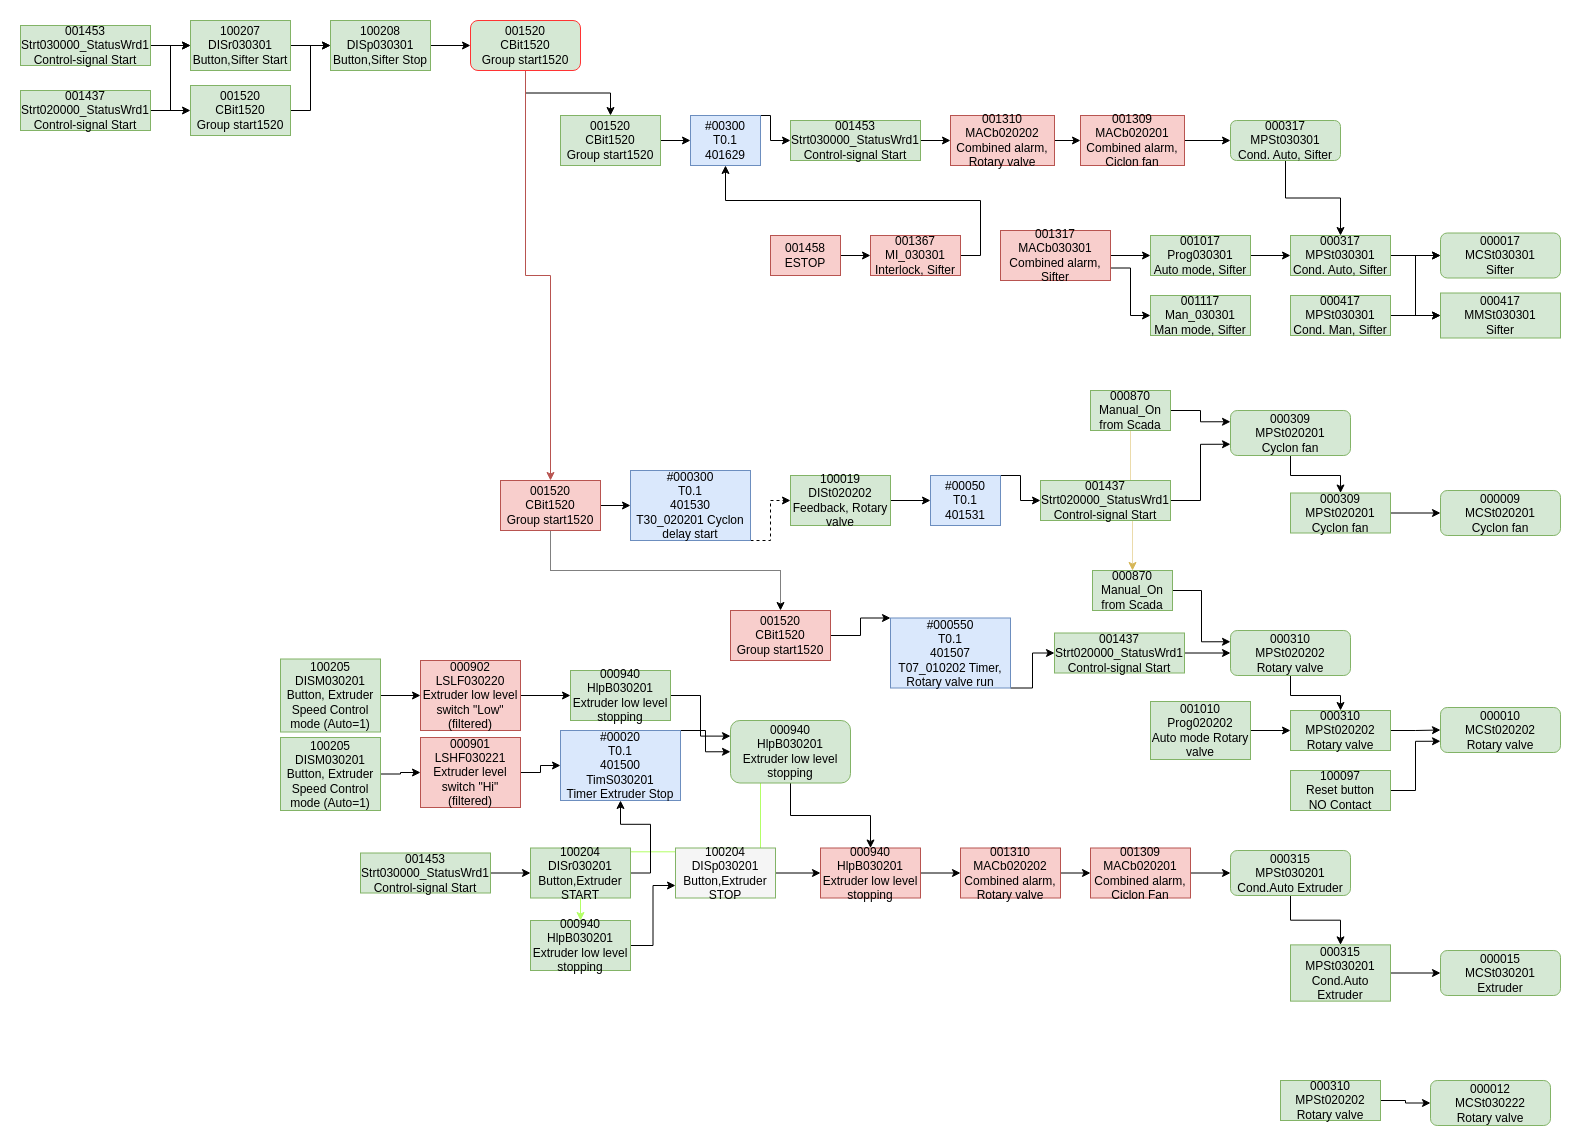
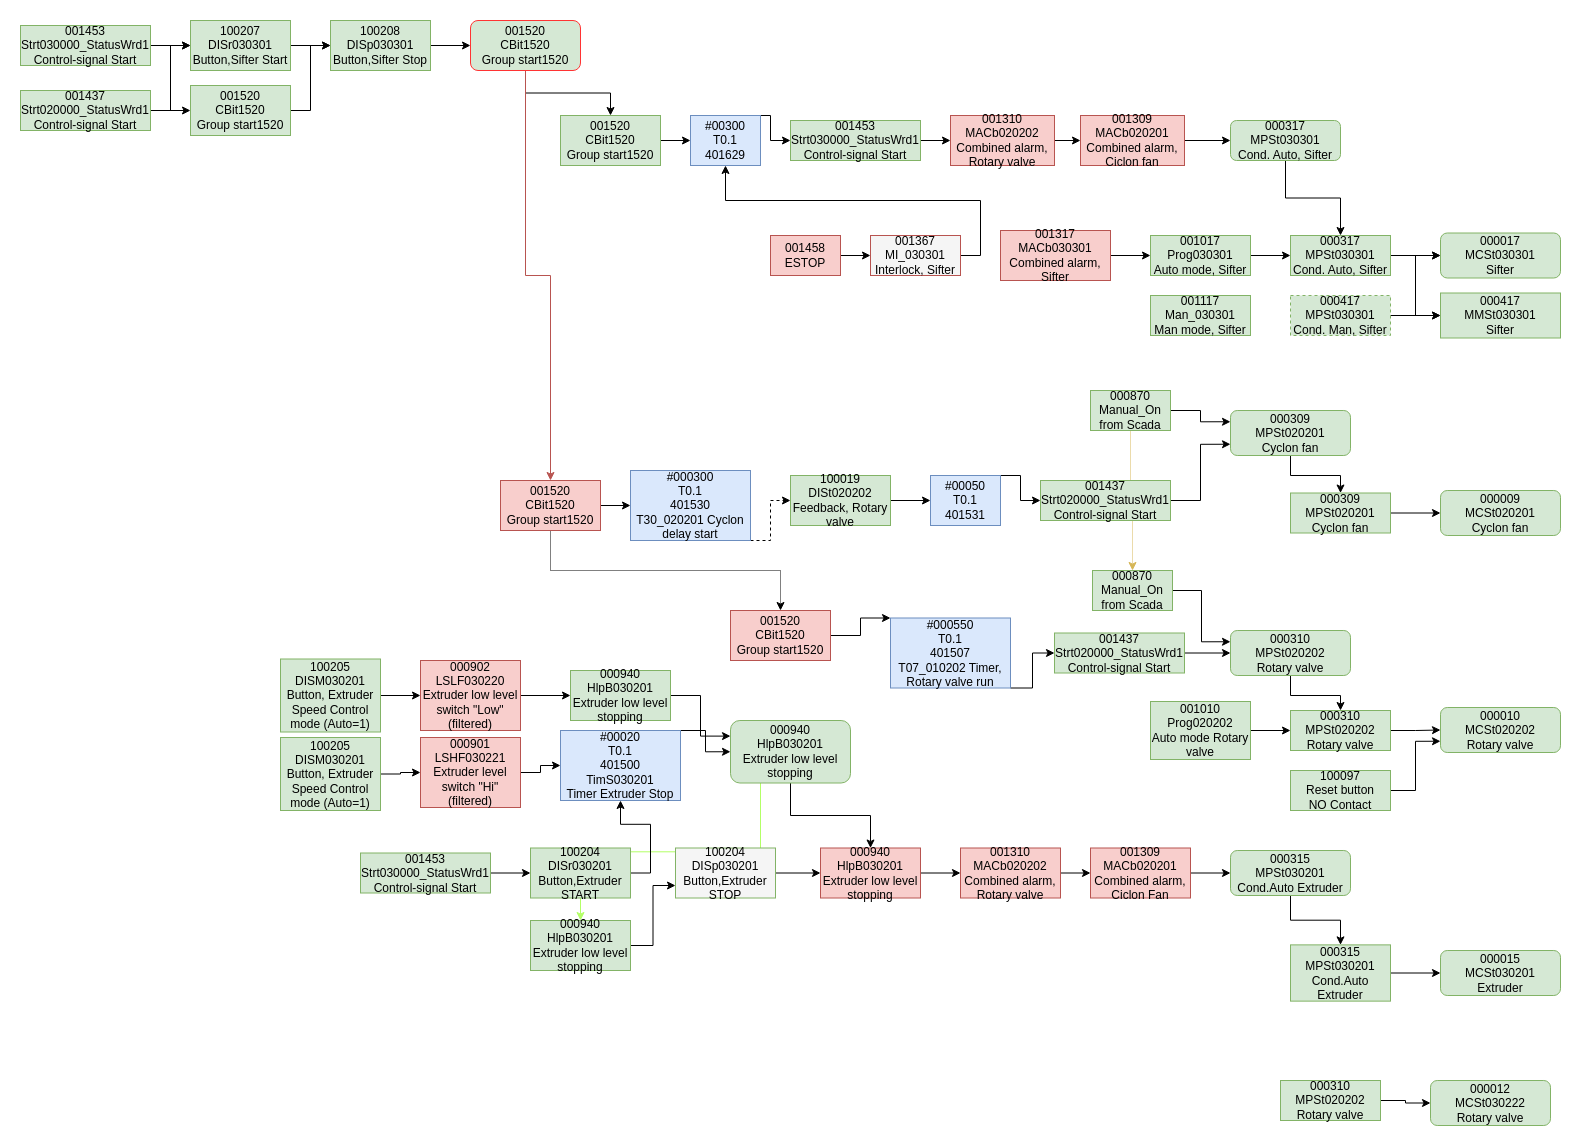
node "001367 MI_030301 Interlock, Sifter": fillcolor #f8cecc -> #f5f5f5
edge "001317 MACb030301 Combined alarm, Sifter" -> "001117 Man_030301 Man mode, Sifter": removed
node "000417 MPSt030301 Cond. Man, Sifter": style solid -> dashed
